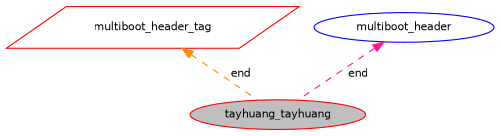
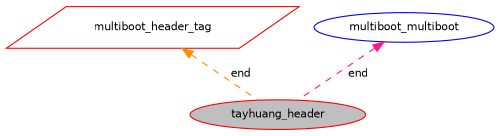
node "multiboot_header": label "multiboot_header" -> "multiboot_multiboot"
node "tayhuang_tayhuang": label "tayhuang_tayhuang" -> "tayhuang_header"
